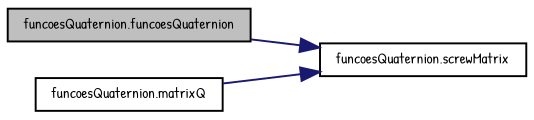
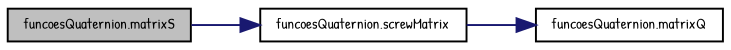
node "funcoesQuaternion.funcoesQuaternion": label "funcoesQuaternion.funcoesQuaternion" -> "funcoesQuaternion.matrixS"
edge "funcoesQuaternion.matrixQ" -> "funcoesQuaternion.screwMatrix": reversed
